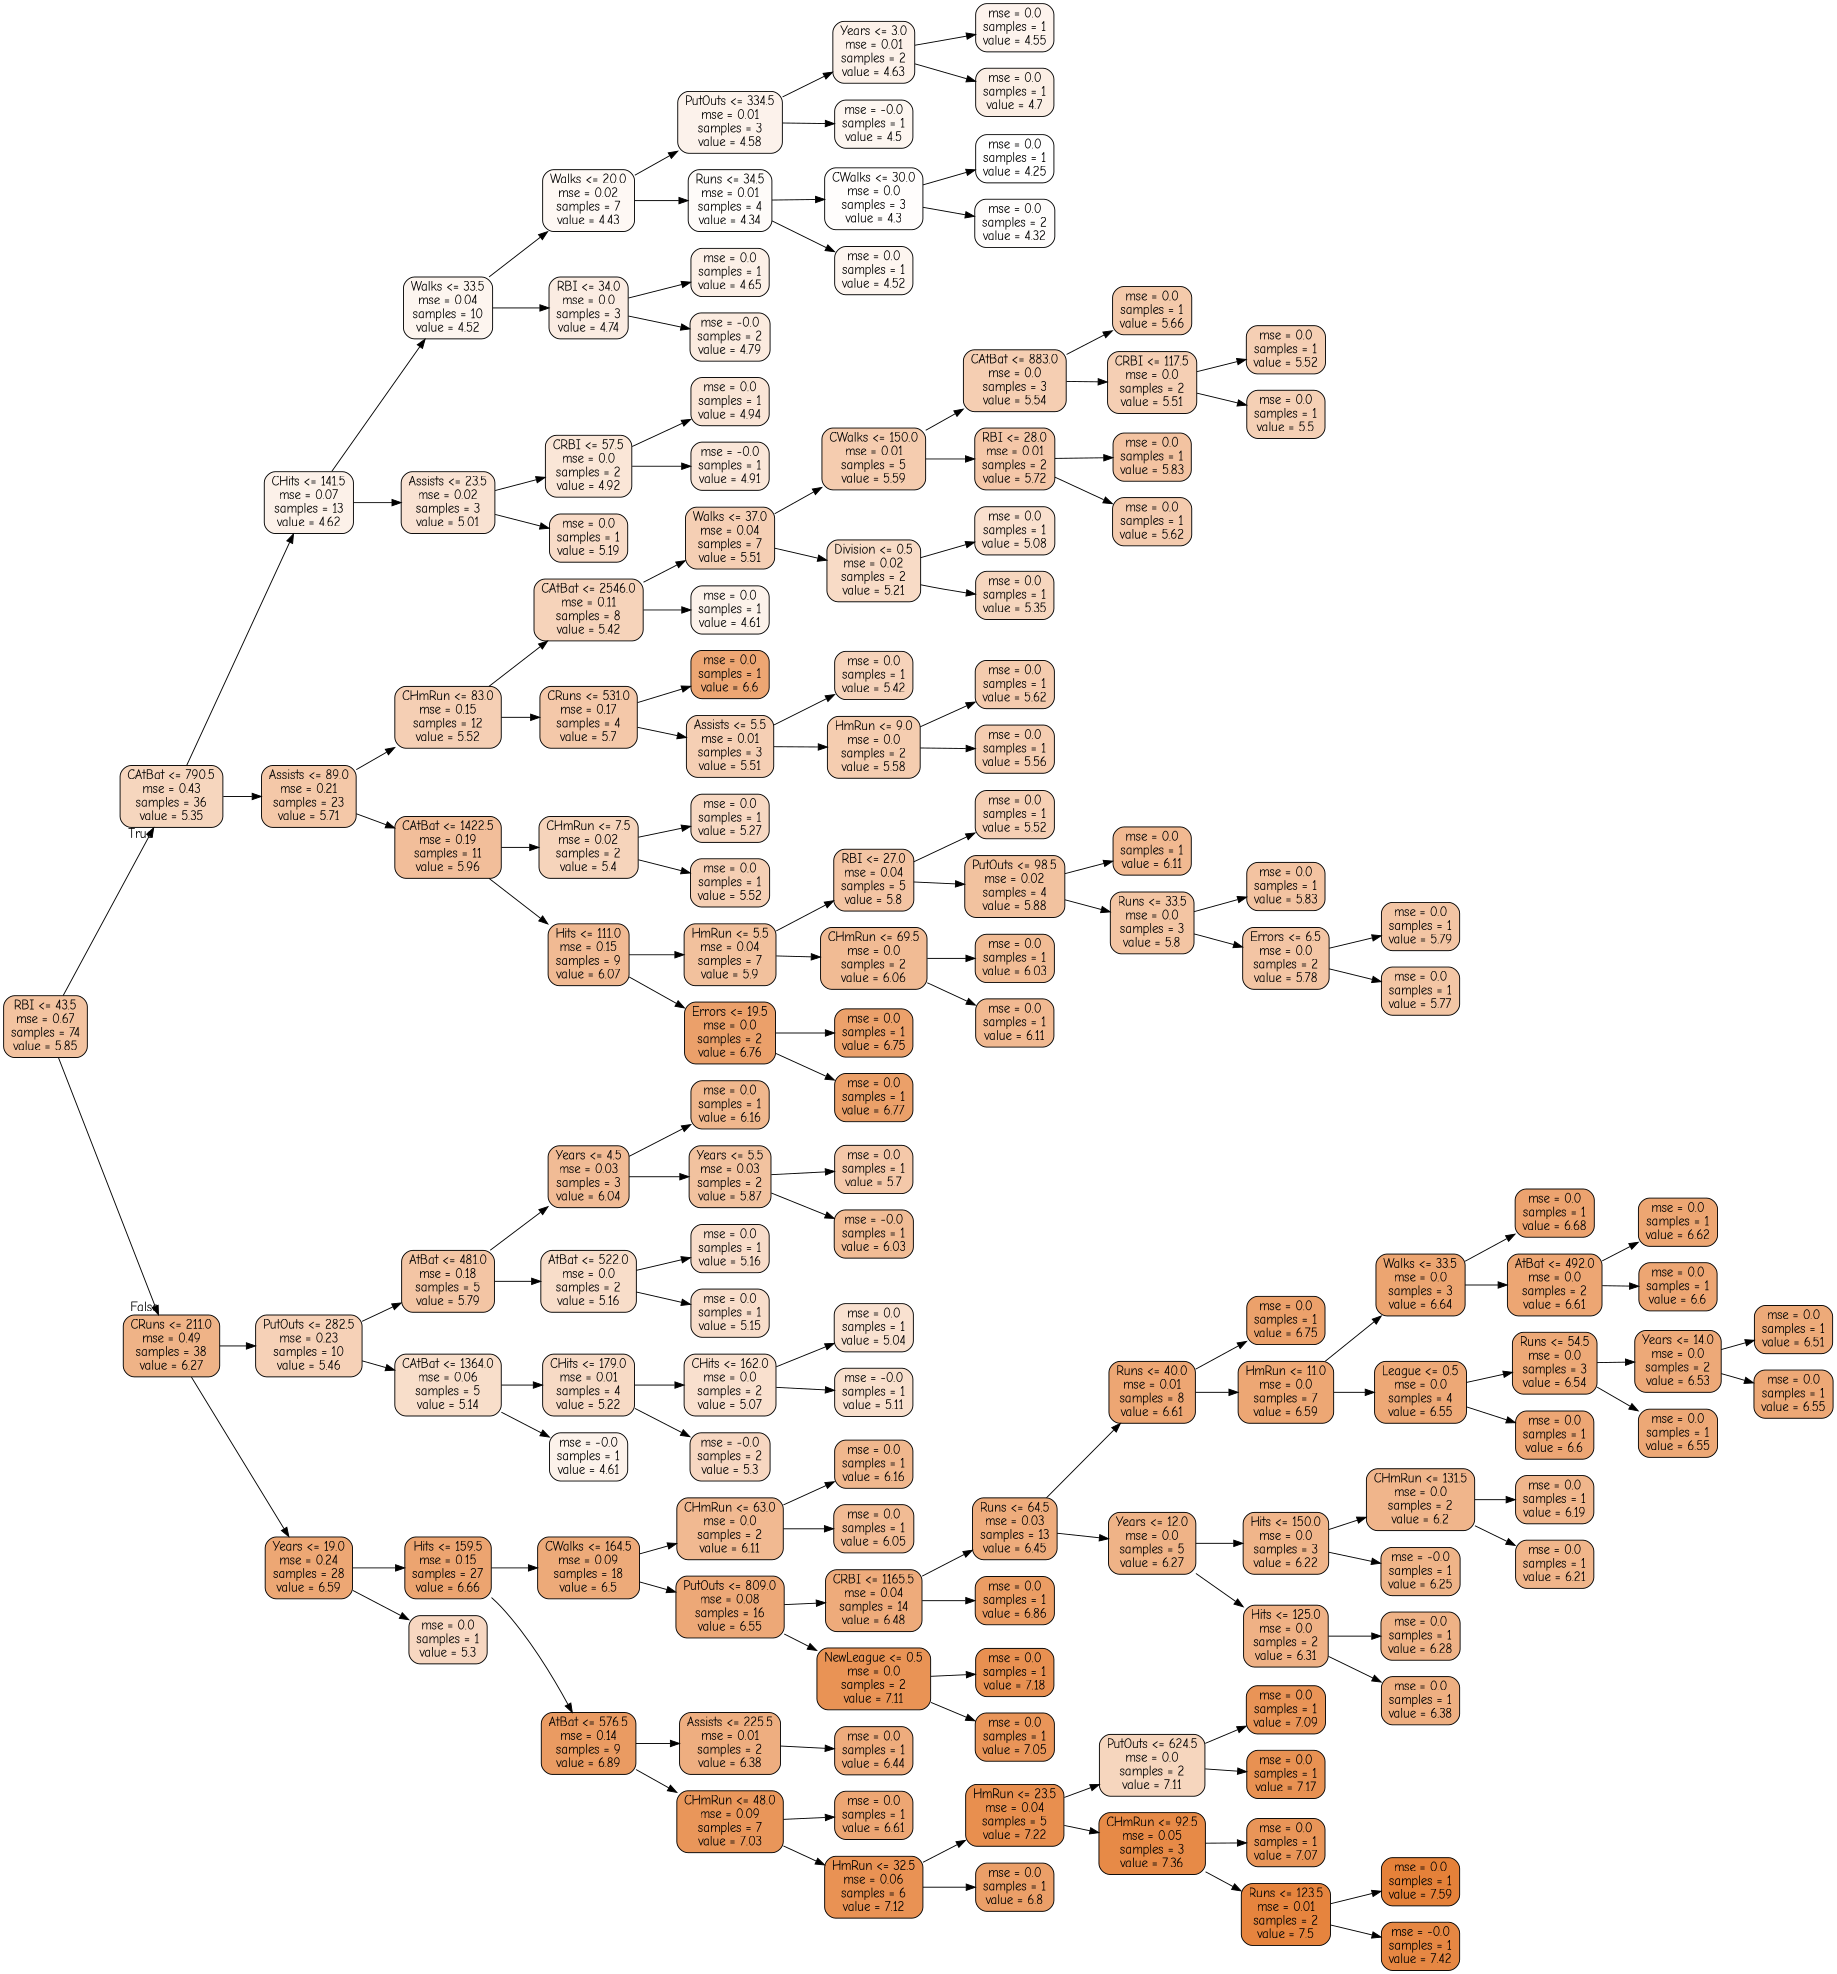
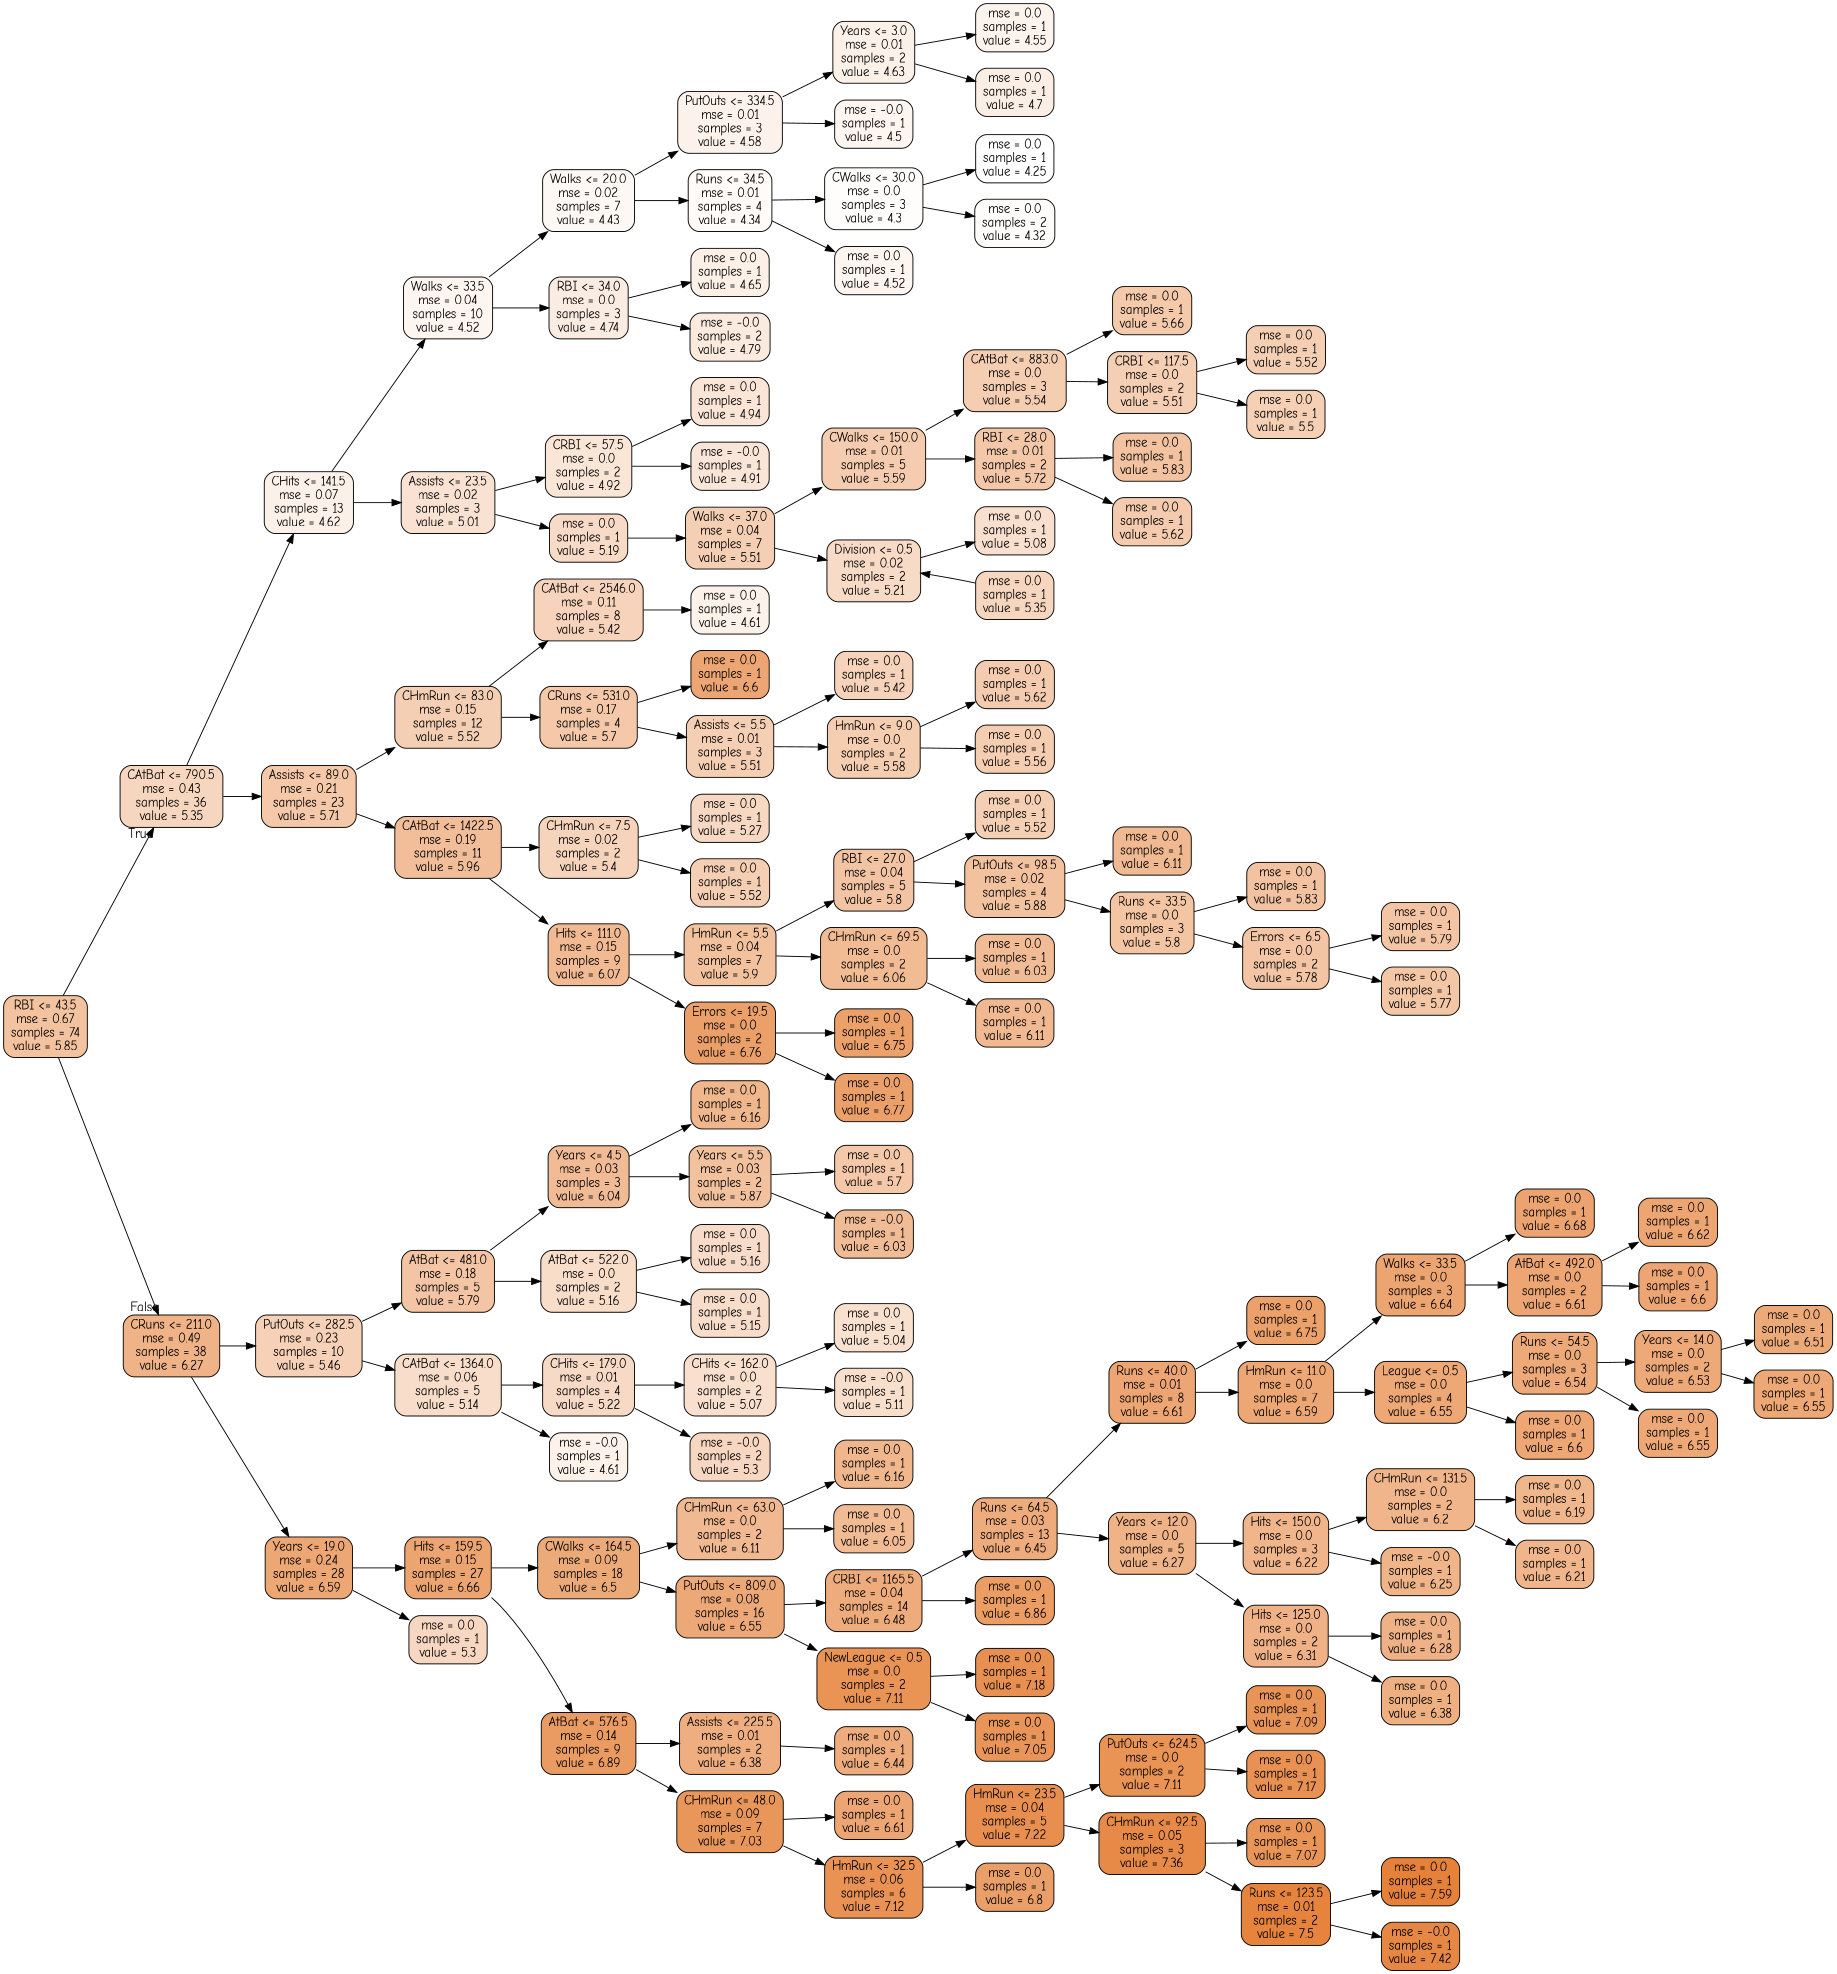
edge "CAtBat <= 2546.0 mse = 0.11 samples = 8 value = 5.42" -> "Walks <= 37.0 mse = 0.04 samples = 7 value = 5.51": now "mse = 0.0 samples = 1 value = 5.19" -> "Walks <= 37.0 mse = 0.04 samples = 7 value = 5.51"
edge "Division <= 0.5 mse = 0.02 samples = 2 value = 5.21" -> "mse = 0.0 samples = 1 value = 5.35": reversed
node "PutOuts <= 624.5 mse = 0.0 samples = 2 value = 7.11": fillcolor #f6d6be -> #e99355
